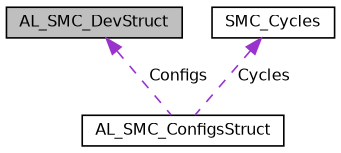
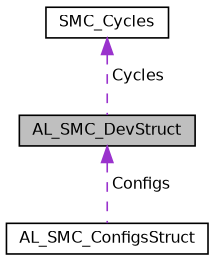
edge "AL_SMC_ConfigsStruct" -> "SMC_Cycles": now "AL_SMC_DevStruct" -> "SMC_Cycles"
